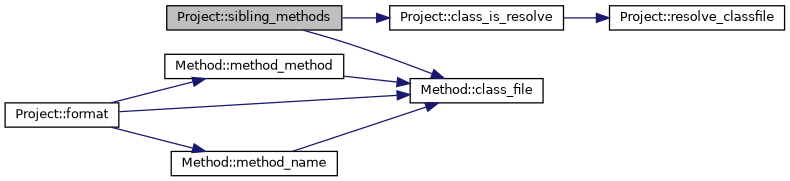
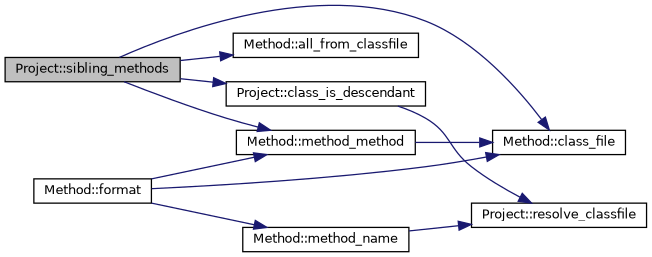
node "Project::class_is_resolve": label "Project::class_is_resolve" -> "Project::class_is_descendant"
node "Method::all_from_classfile": added
edge "Project::sibling_methods" -> "Method::method_method": added
node "Project::format": label "Project::format" -> "Method::format"
edge "Method::method_name" -> "Method::class_file": now "Method::method_name" -> "Project::resolve_classfile"
